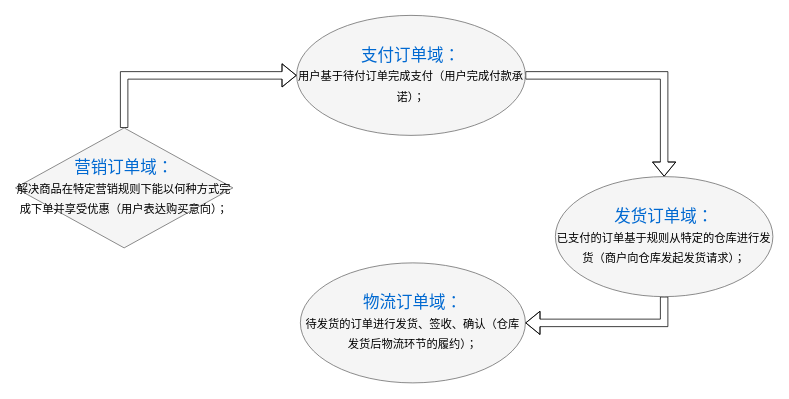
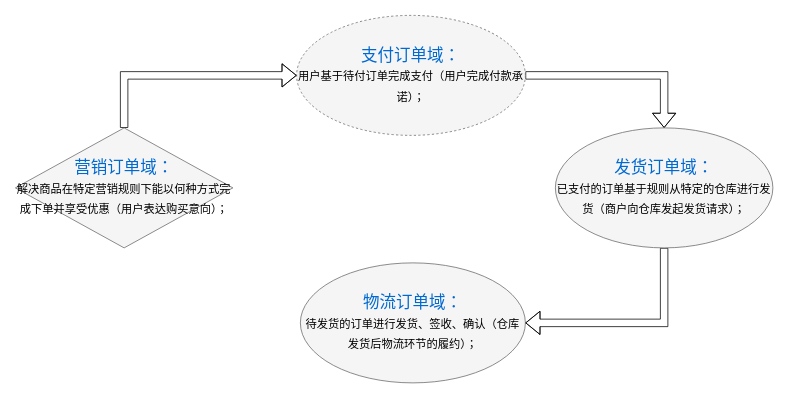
node "支付订单域： 用户基于待付订单完成支付（用户完成付款承诺）；": style solid -> dashed
node "发货订单域： 已支付的订单基于规则从特定的仓库进行发货（商户向仓库发起发货请求）；": moved (664, 237) -> (664, 188)
